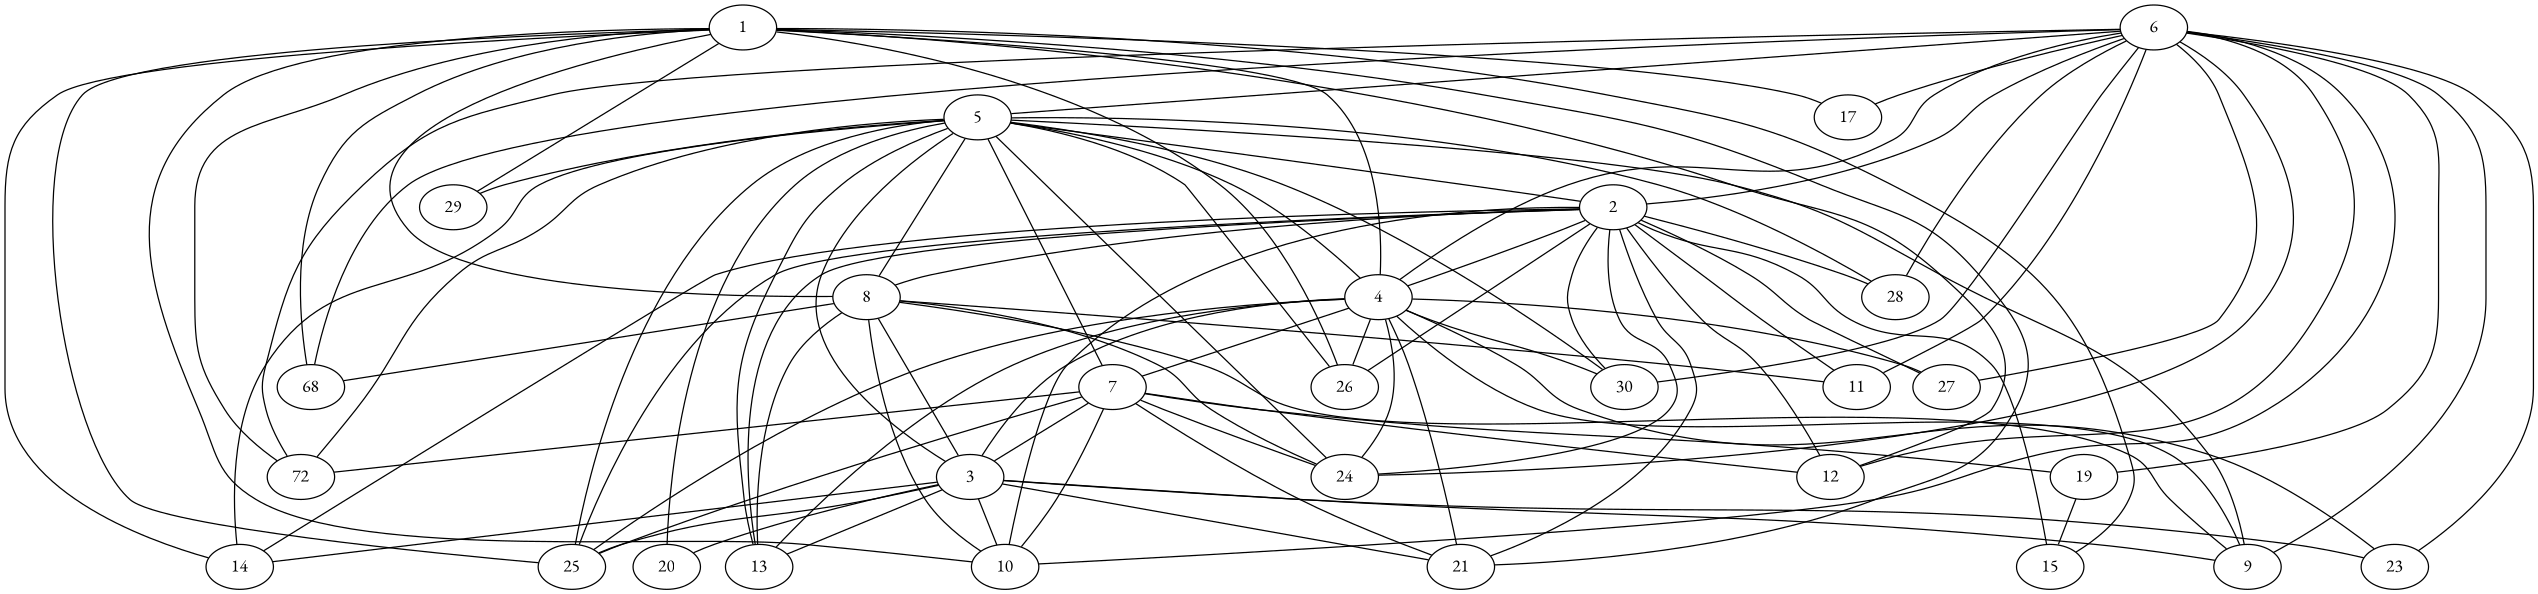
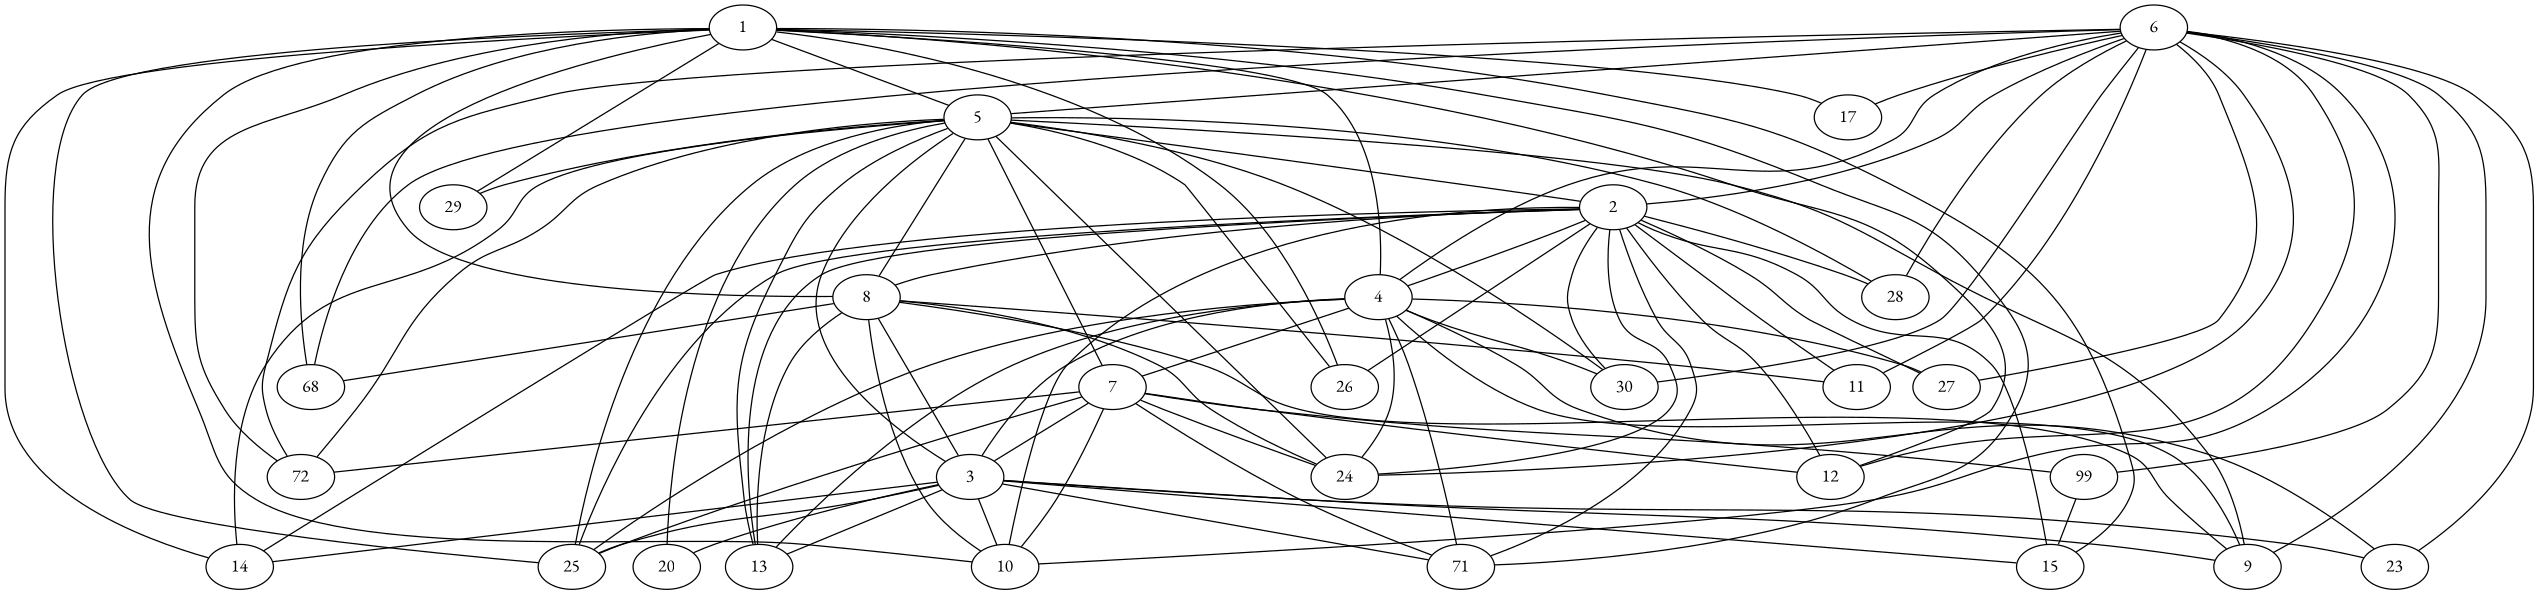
edge "5" -- "4": now "5" -- "1"
edge "4" -- "26": removed
node "19": label "19" -> "99"
edge "3" -- "15": added
node "21": label "21" -> "71"
